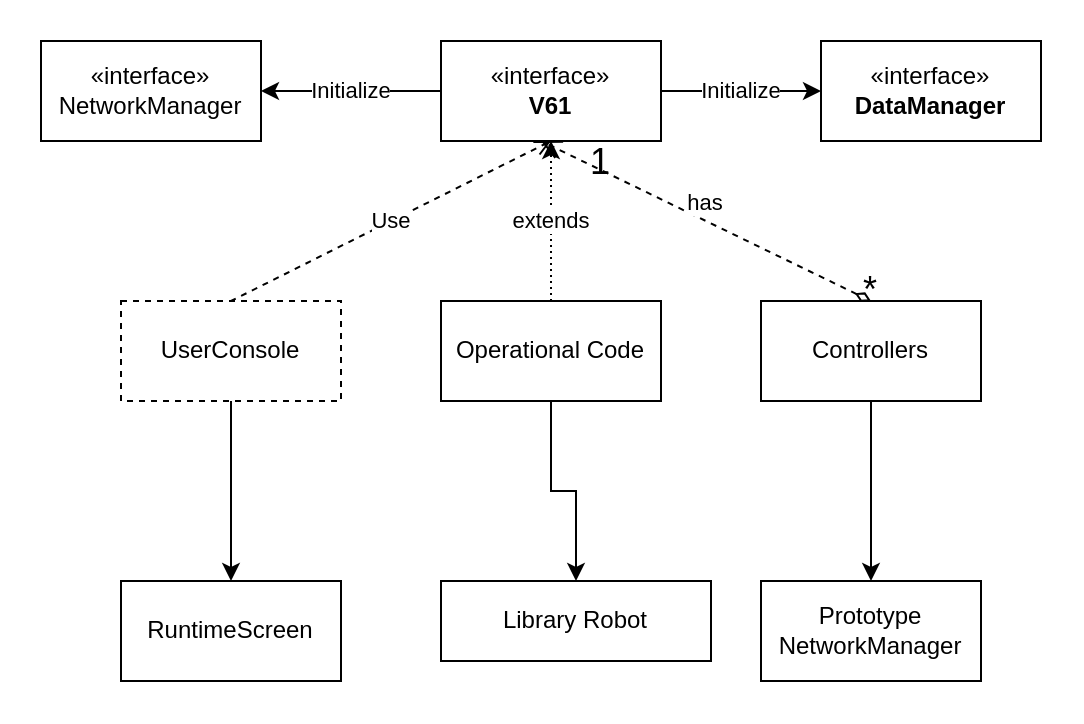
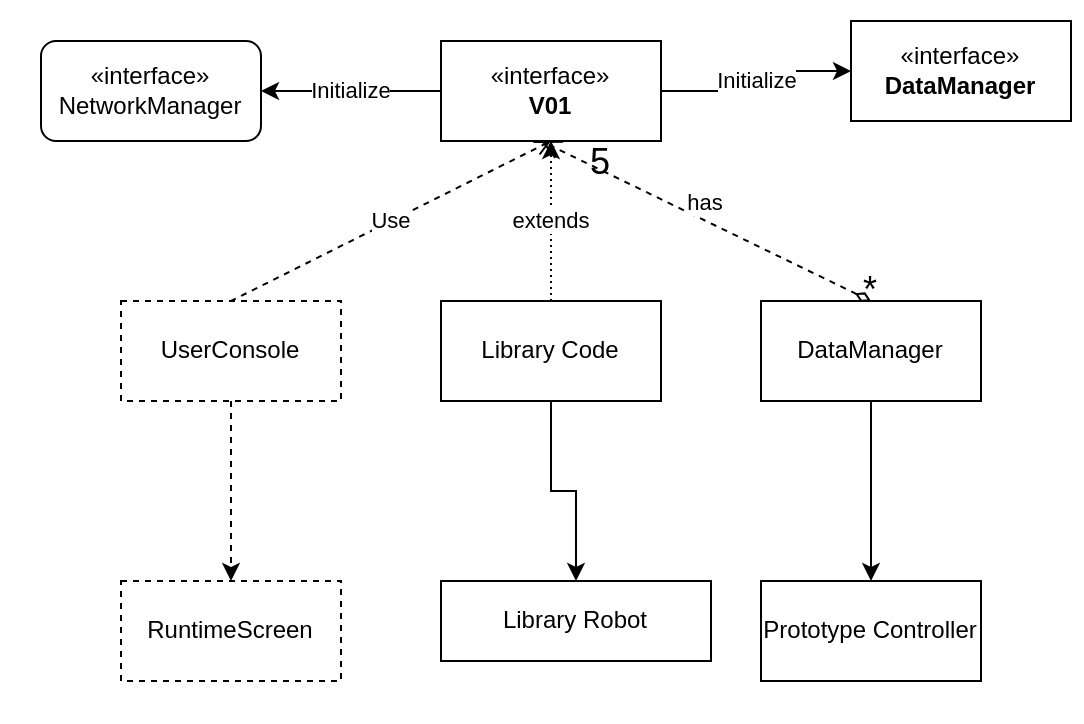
node "«interface» NetworkManager": shape rectangle -> rounded rectangle
node "«interface» V61": label "«interface» V61" -> "«interface» V01"
node "«interface» DataManager": moved (931, 91) -> (961, 71)
node "1": label "1" -> "5"
node "Operational Code": label "Operational Code" -> "Library Code"
node "Controllers": label "Controllers" -> "DataManager"
edge "UserConsole" -> "RuntimeScreen": style solid -> dashed
node "RuntimeScreen": style solid -> dashed
node "Prototype NetworkManager": label "Prototype NetworkManager" -> "Prototype Controller"
